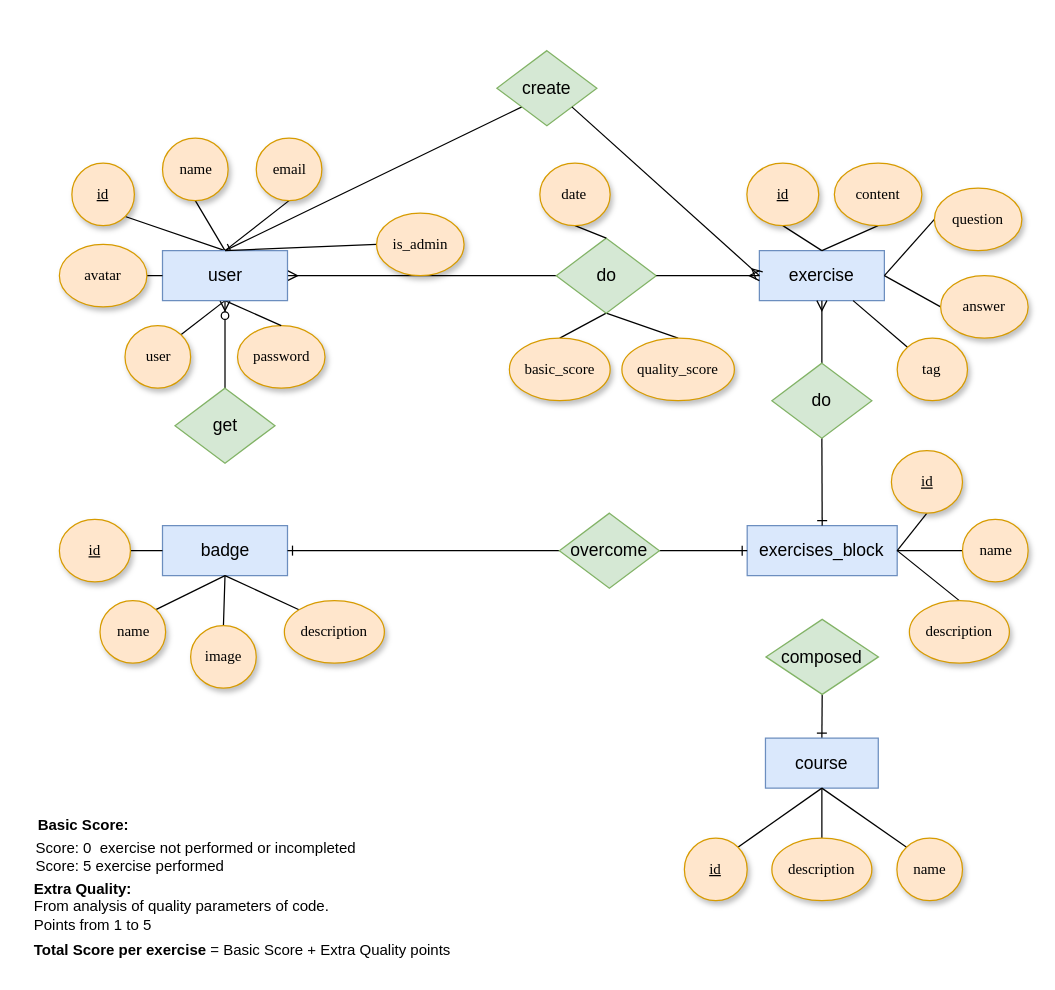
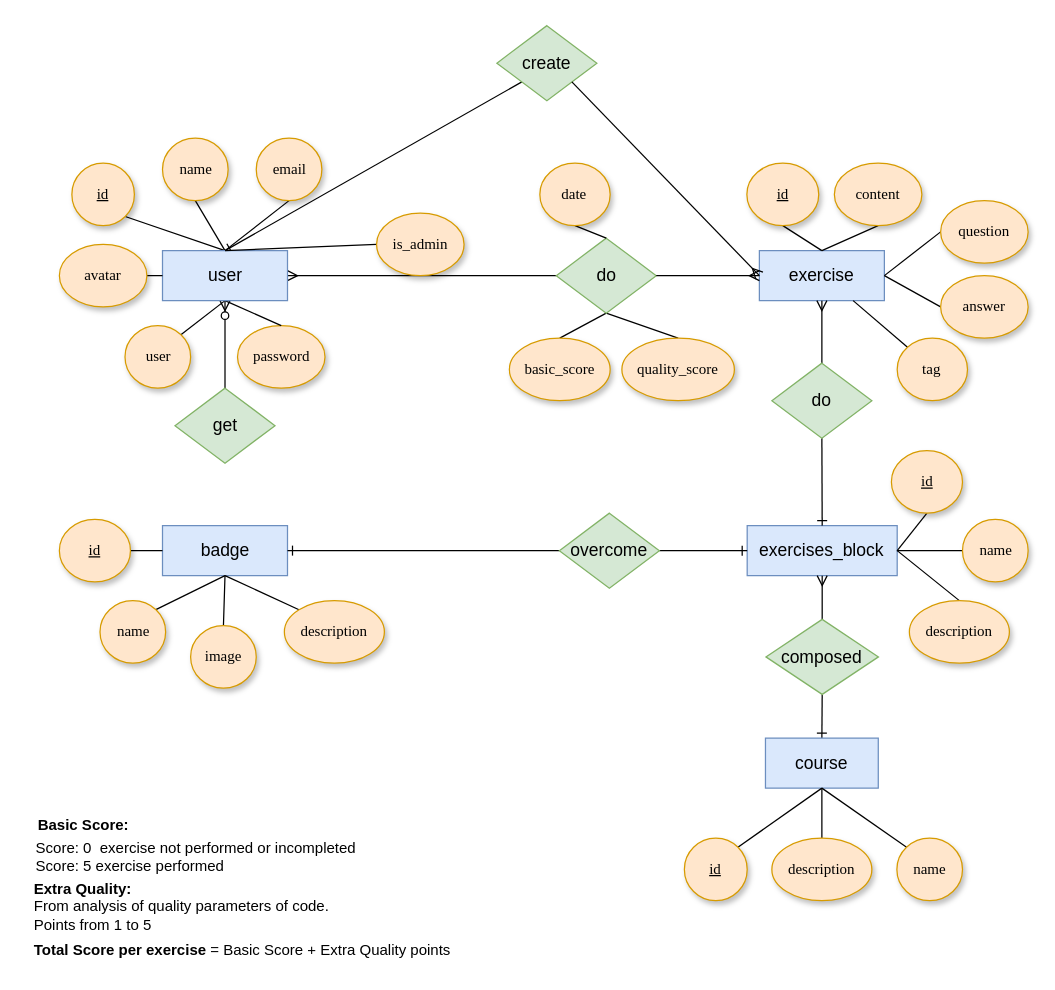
node "create": moved (547, 88) -> (547, 63)
node "question": moved (978, 219) -> (984, 232)
edge "composed" -> "exercises_block": added
